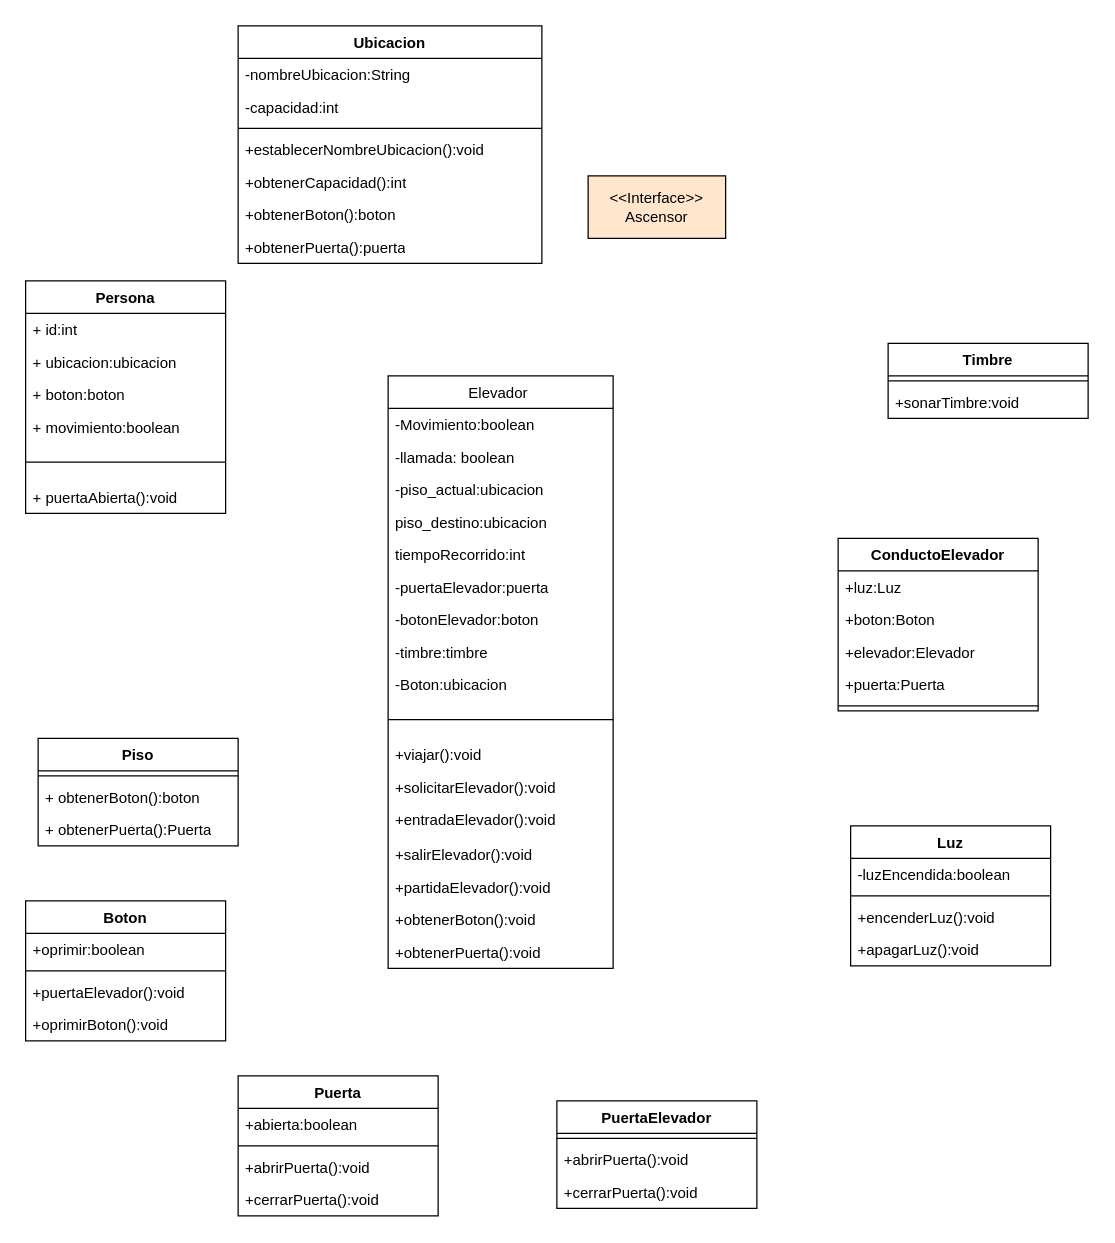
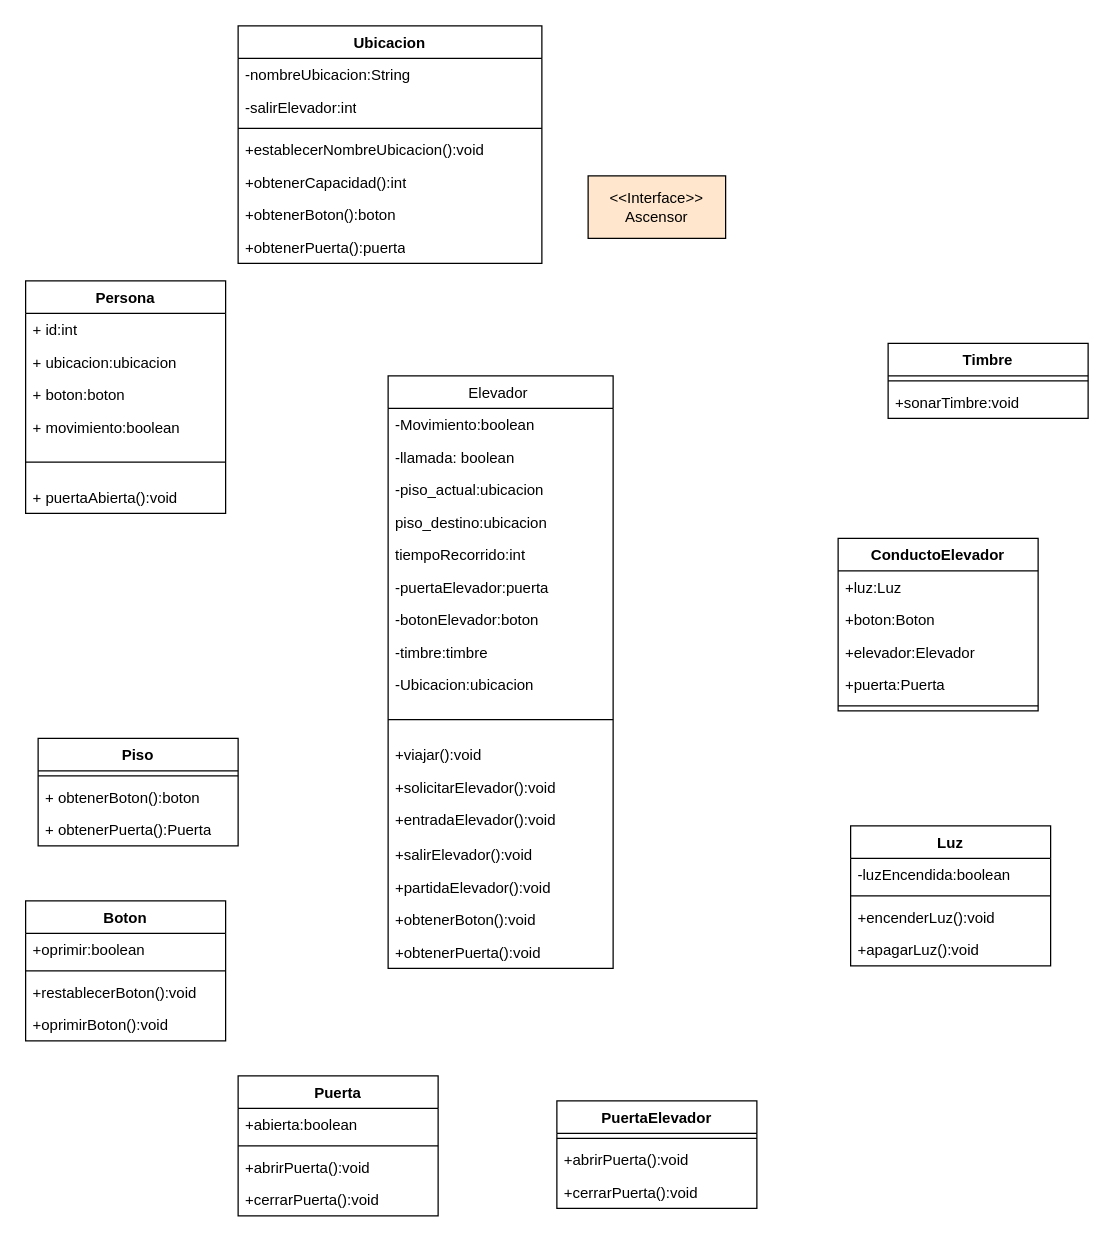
node "-capacidad:int": label "-capacidad:int" -> "-salirElevador:int"
node "-Boton:ubicacion": label "-Boton:ubicacion" -> "-Ubicacion:ubicacion"
node "+puertaElevador():void": label "+puertaElevador():void" -> "+restablecerBoton():void"
